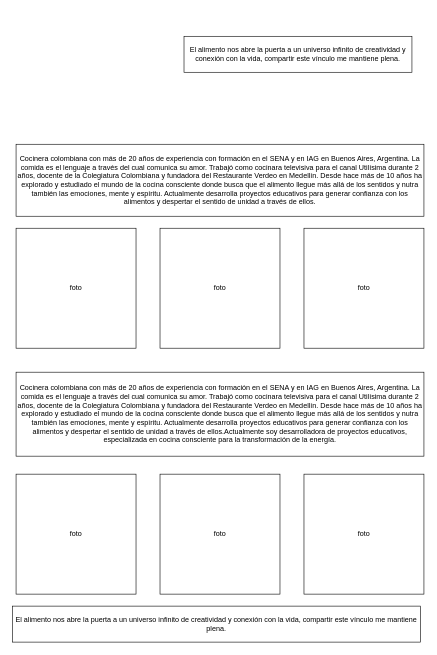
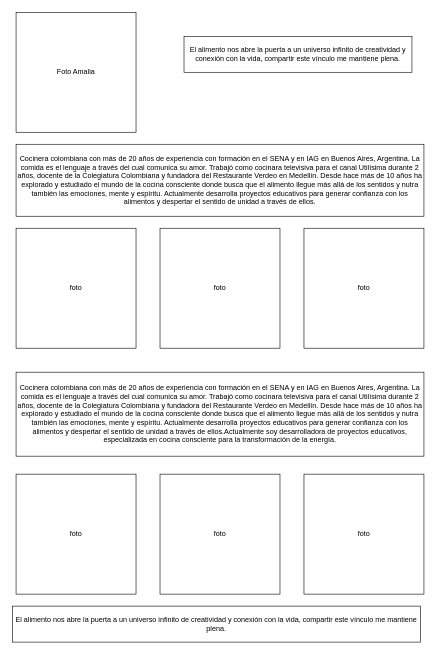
node "Foto Amalia": added
